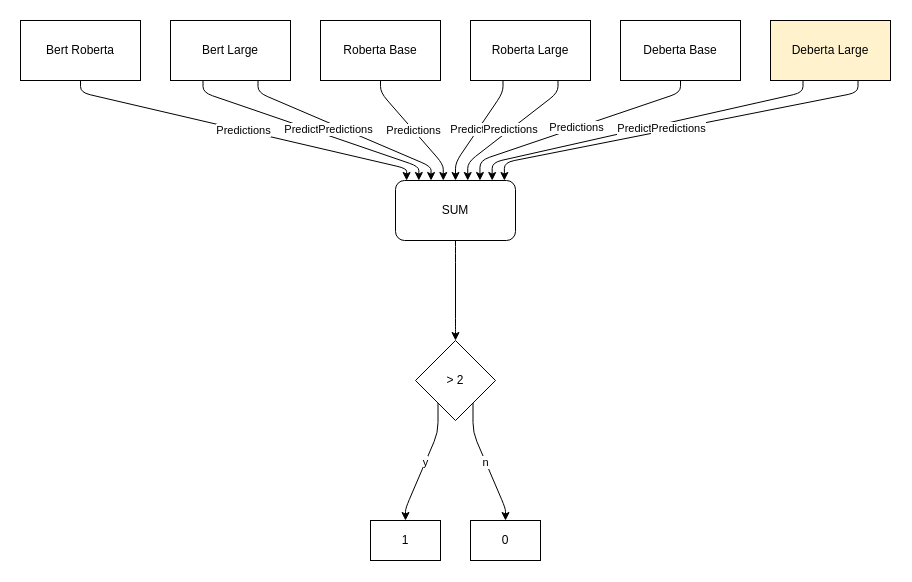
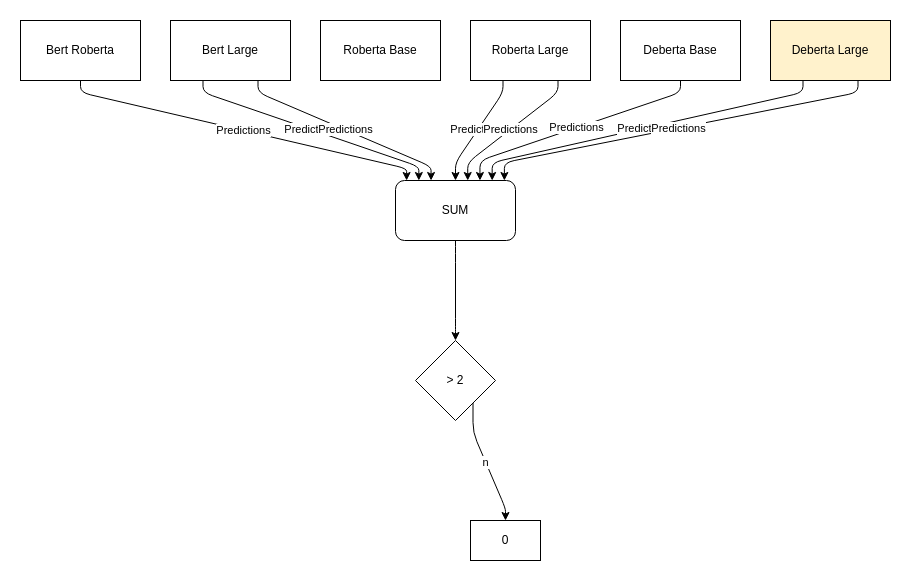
edge "Roberta Base" -> "SUM": removed, label "Predictions"
edge "> 2" -> "1": removed, label "y"
node "1": removed
